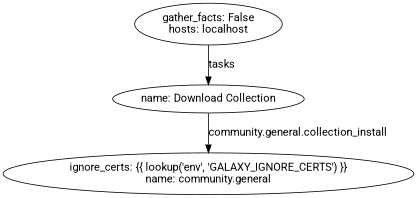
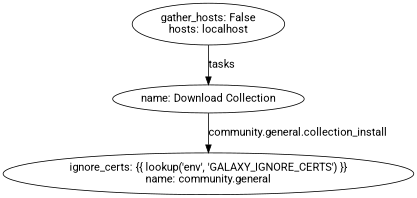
node "gather_facts: False hosts: localhost": label "gather_facts: False hosts: localhost" -> "gather_hosts: False hosts: localhost"
